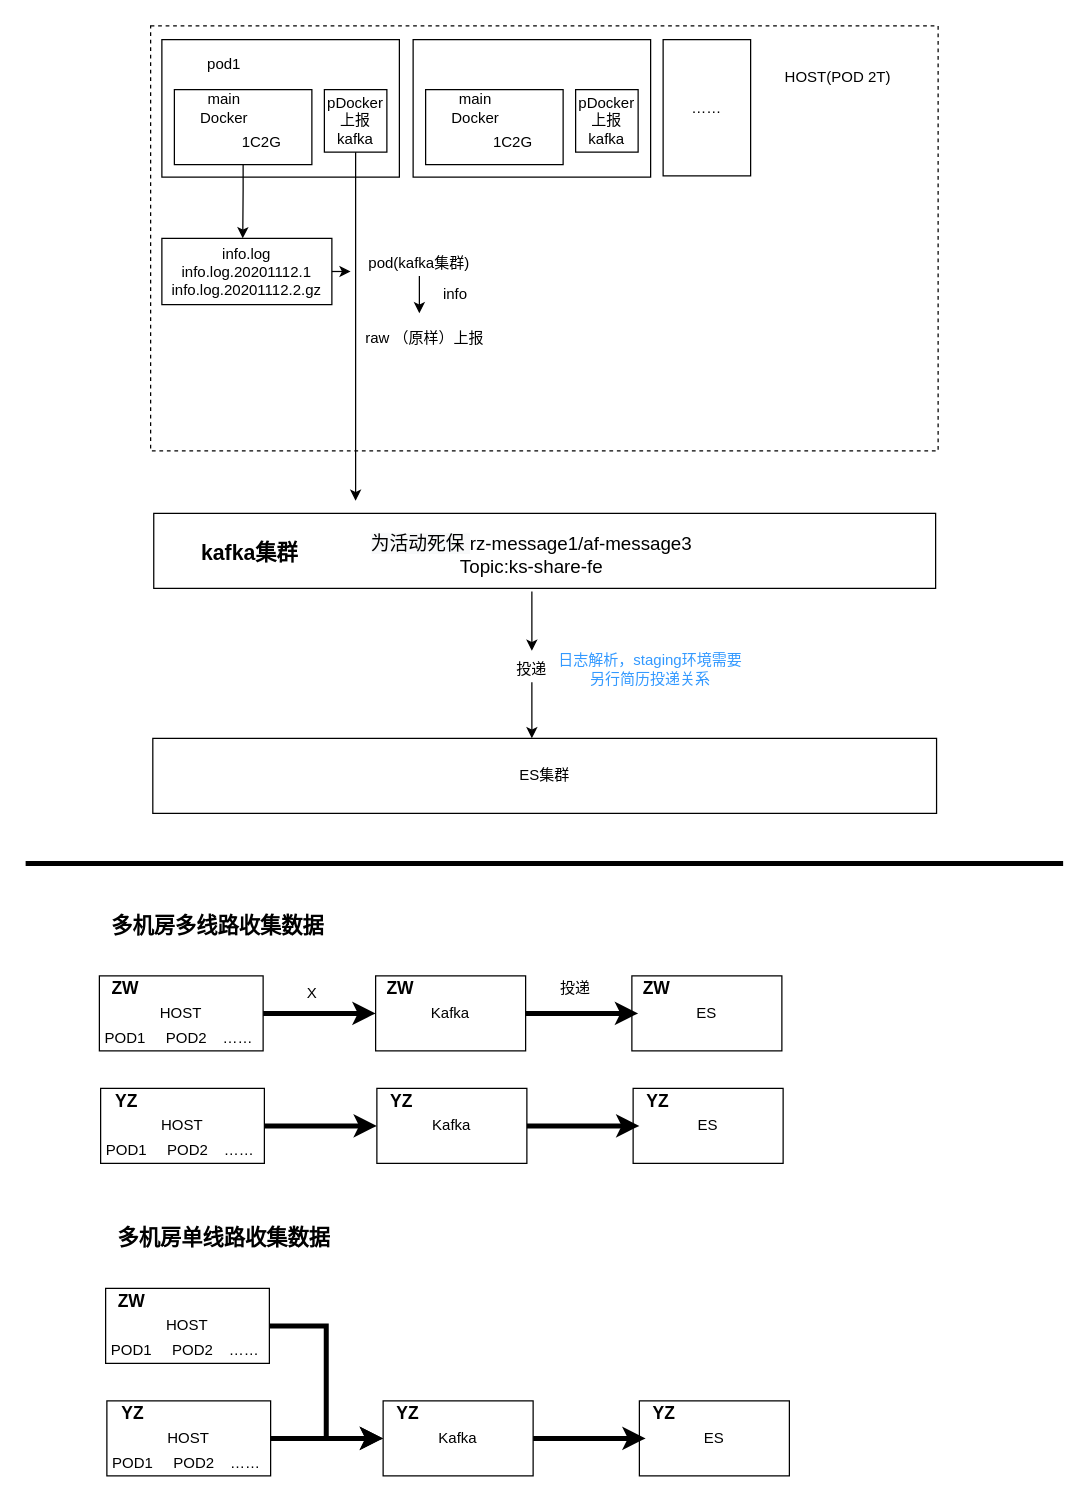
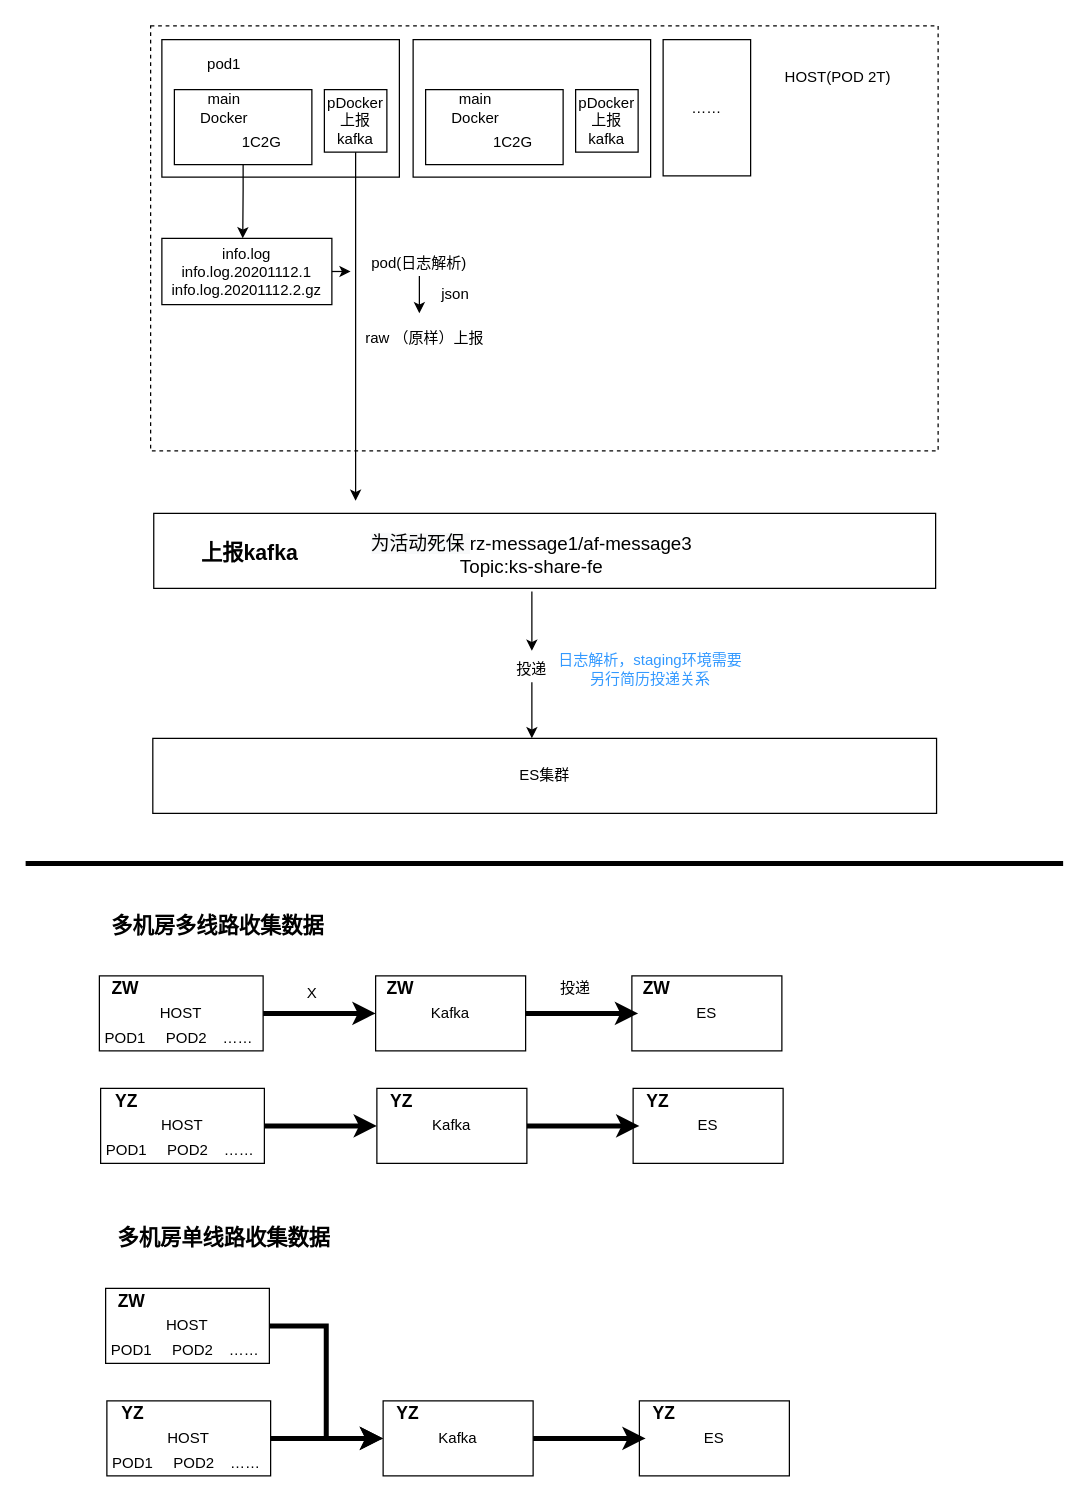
node "pod(kafka集群)": label "pod(kafka集群)" -> "pod(日志解析)"
node "info": label "info" -> "json"
node "kafka集群": label "kafka集群" -> "上报kafka"
